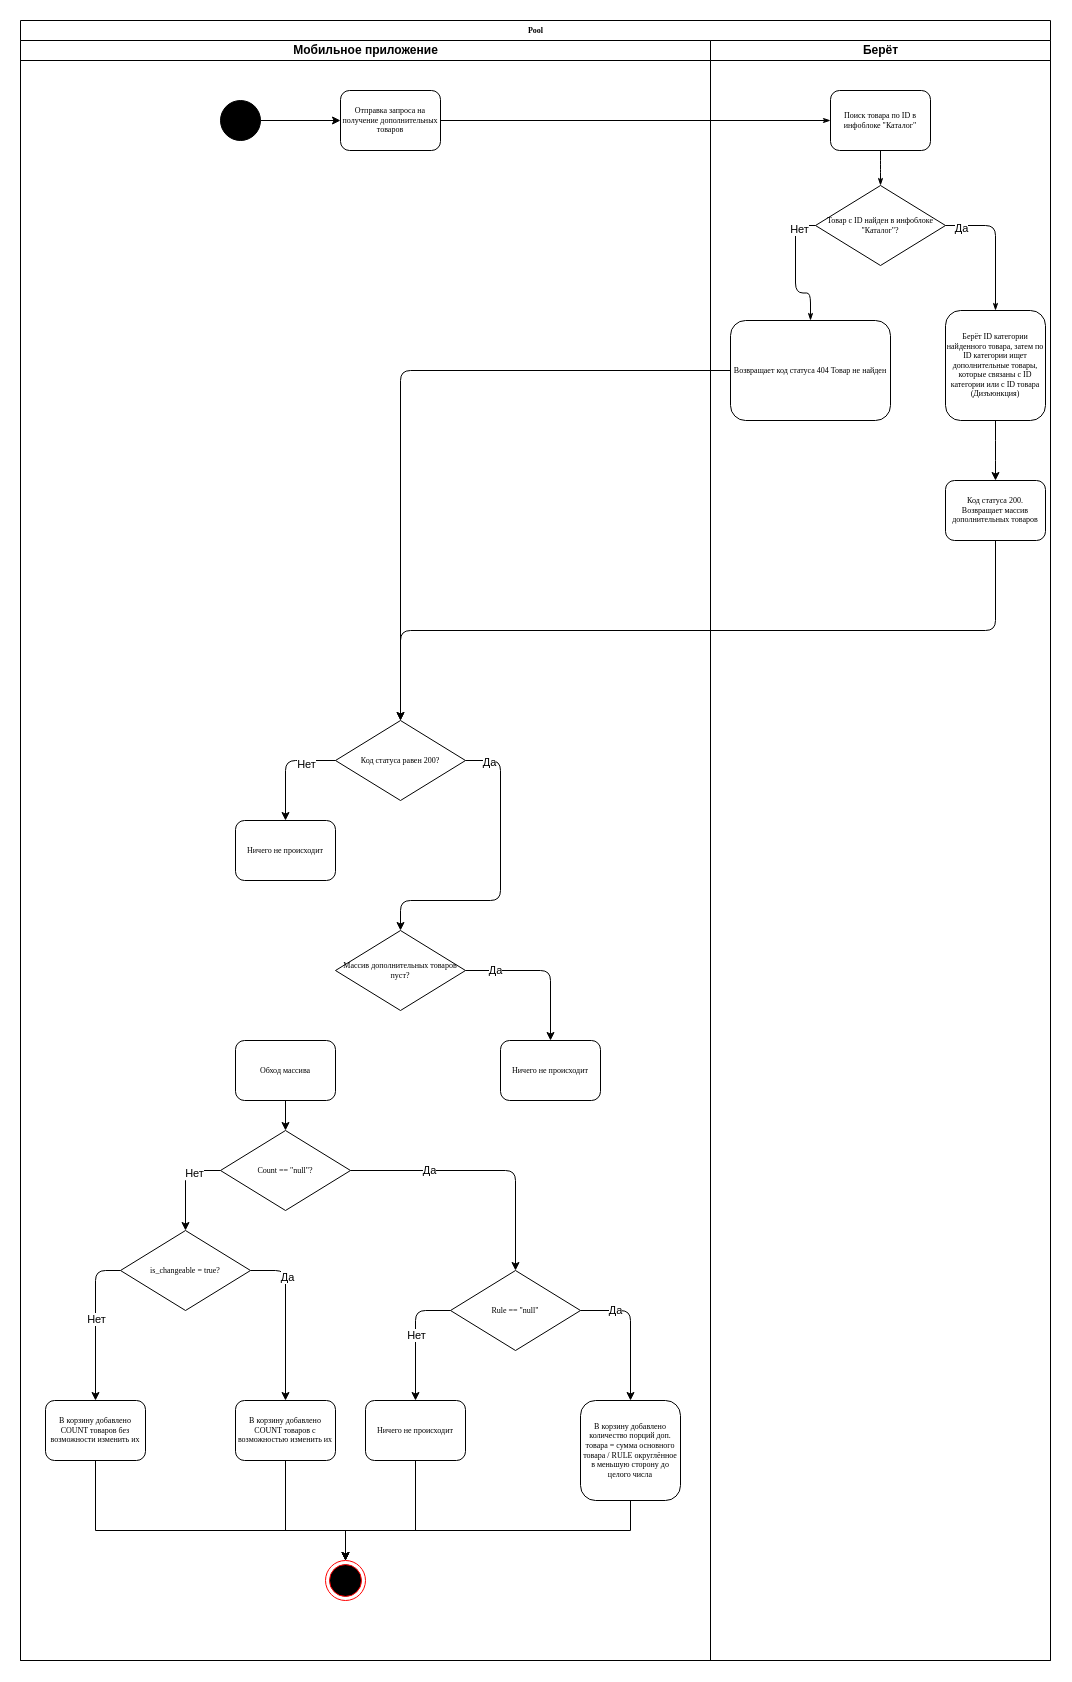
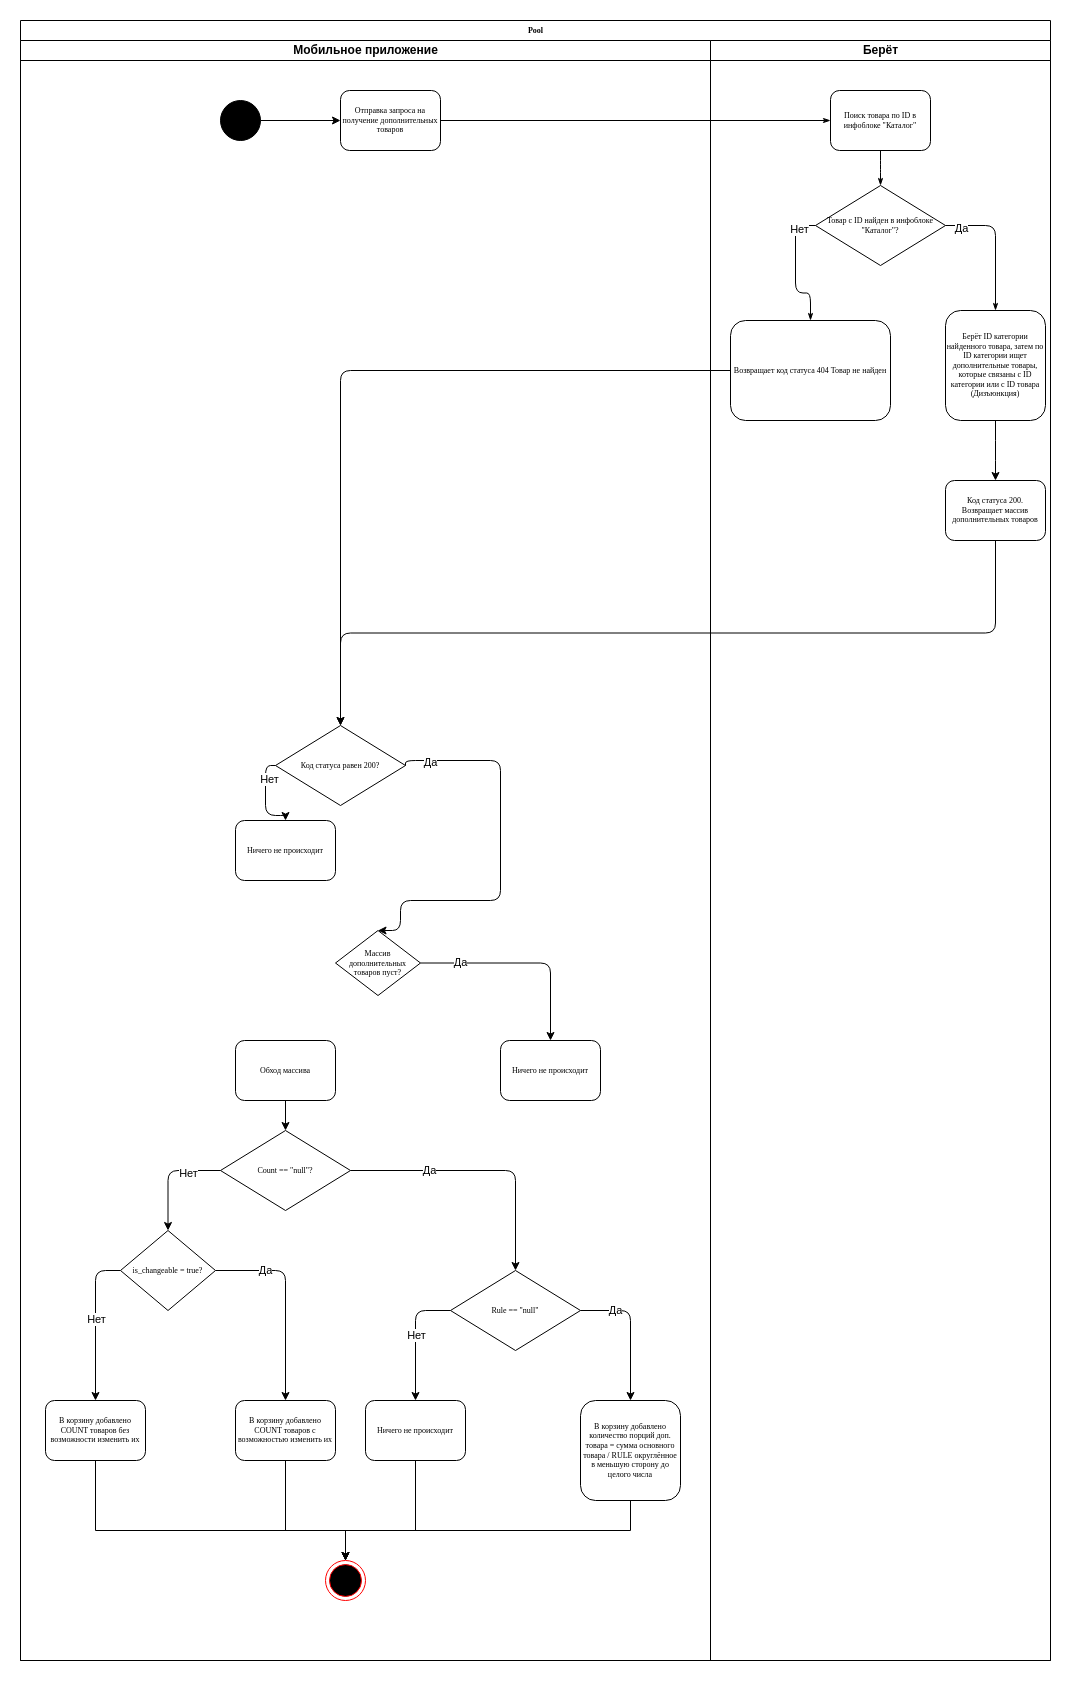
node "Код статуса равен 200?": moved (401, 761) -> (341, 766)
node "Массив дополнительных товаров пуст?": size 130x80 -> 85x65
node "is_changeable = true?": size 130x80 -> 95x80
